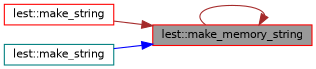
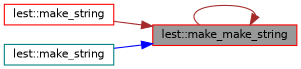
node "lest::make_memory_string": label "lest::make_memory_string" -> "lest::make_make_string"
